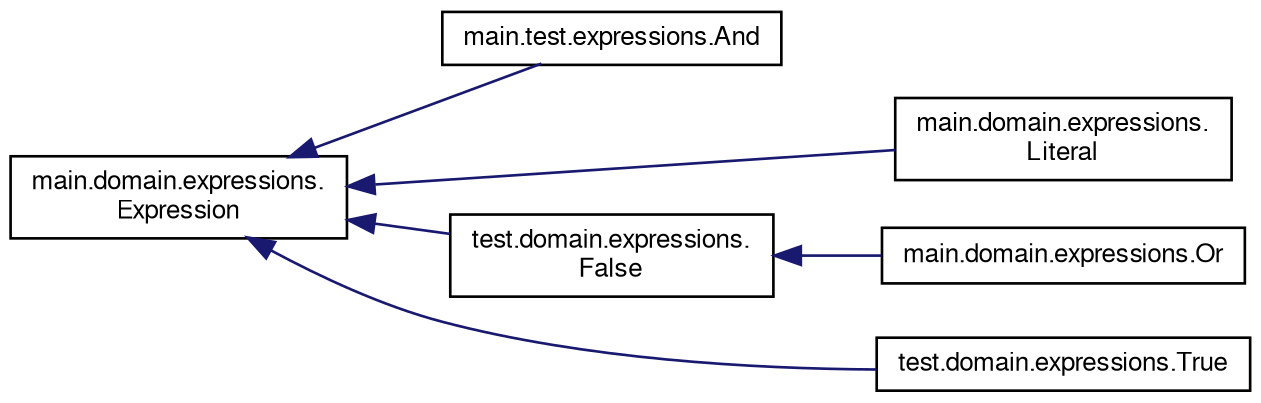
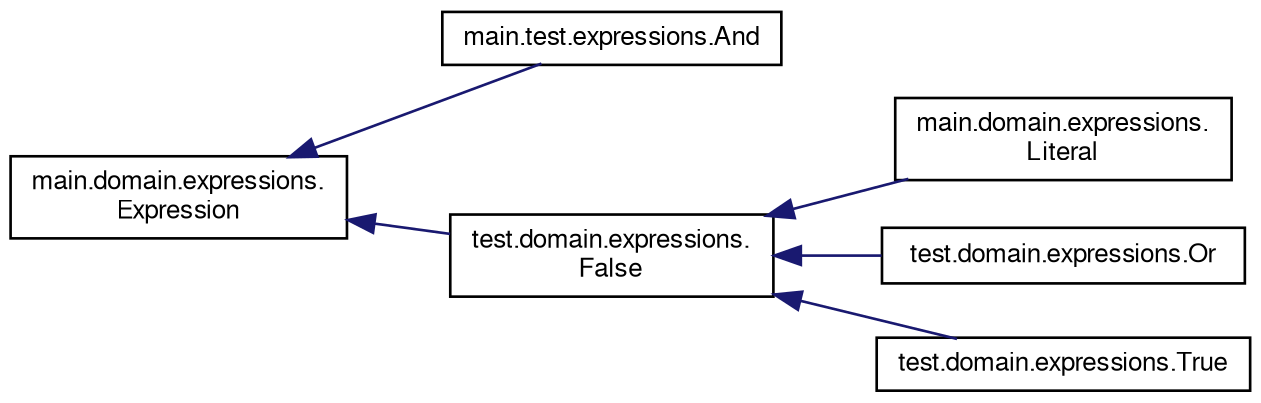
edge "main.domain.expressions. Literal" -> "main.domain.expressions. Expression": now "main.domain.expressions. Literal" -> "test.domain.expressions. False"
node "main.domain.expressions.Or": label "main.domain.expressions.Or" -> "test.domain.expressions.Or"
edge "test.domain.expressions.True" -> "main.domain.expressions. Expression": now "test.domain.expressions.True" -> "test.domain.expressions. False"
